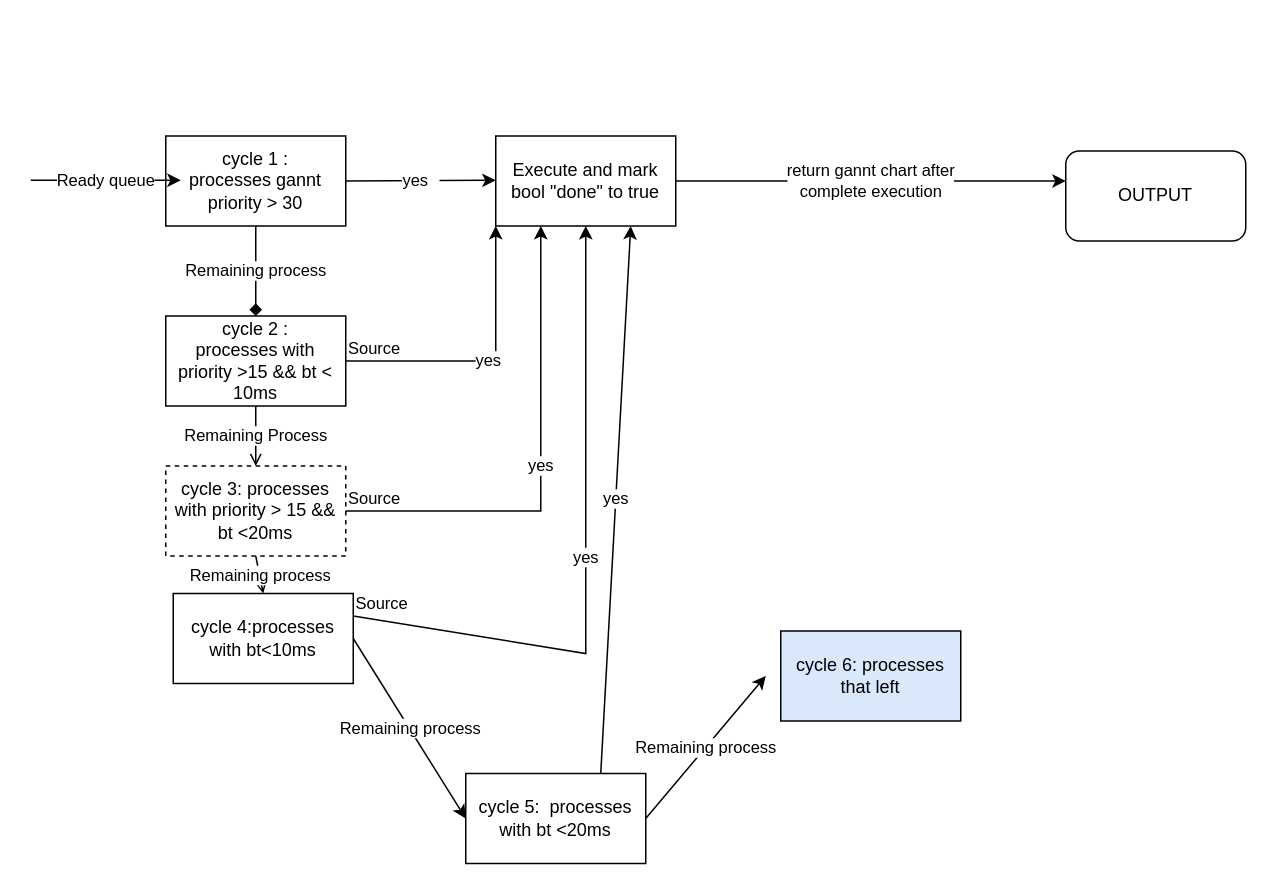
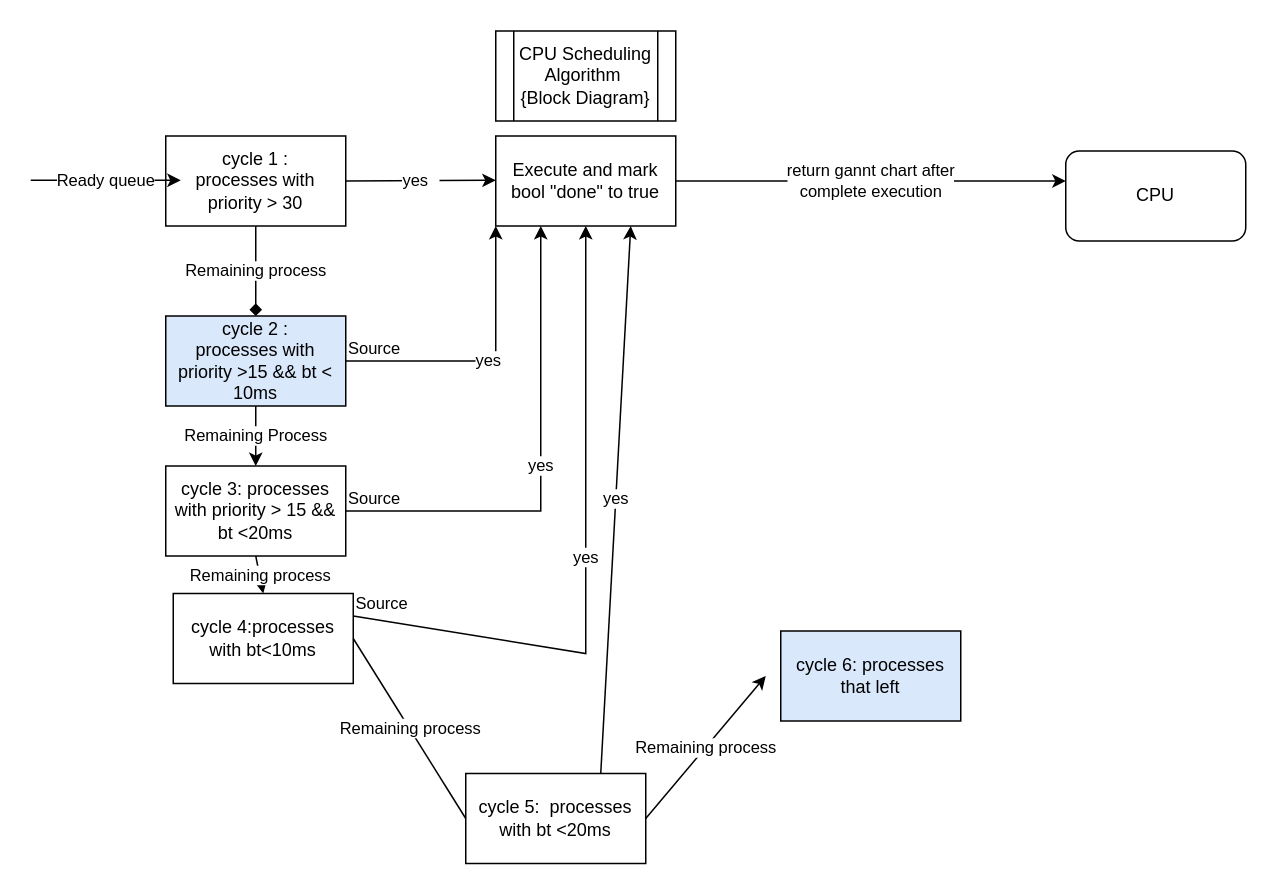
node "CPU Scheduling Algorithm {Block Diagram}": added
node "cycle 1 : processes gannt priority > 30": label "cycle 1 : processes gannt priority > 30" -> "cycle 1 : processes with priority > 30"
node "OUTPUT": label "OUTPUT" -> "CPU"
node "cycle 2 : processes with priority >15 && bt < 10ms": fillcolor #ffffff -> #dae8fc
edge "cycle 2 : processes with priority >15 && bt < 10ms" -> "cycle 3: processes with priority > 15 && bt <20ms": arrowhead open -> classic
node "cycle 3: processes with priority > 15 && bt <20ms": style dashed -> solid
edge "cycle 3: processes with priority > 15 && bt <20ms" -> "cycle 4:processes with bt<10ms": arrowhead open -> classic
edge "cycle 4:processes with bt<10ms" -> "cycle 5: processes with bt <20ms": arrowhead classic -> none
